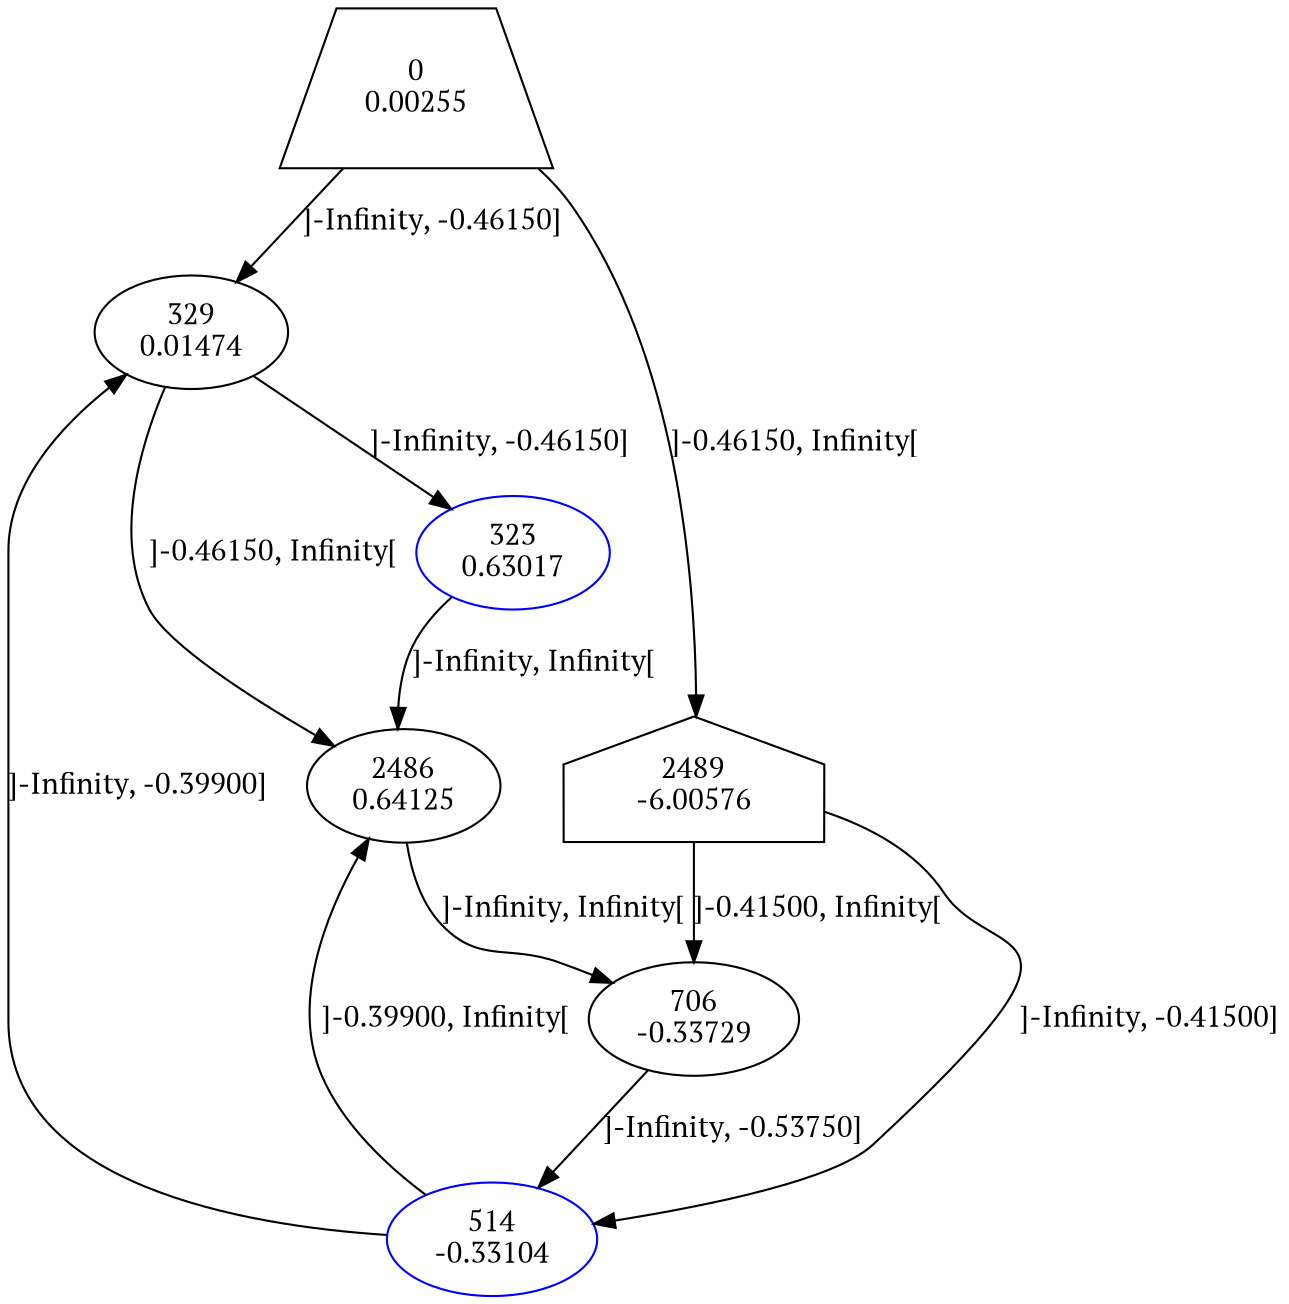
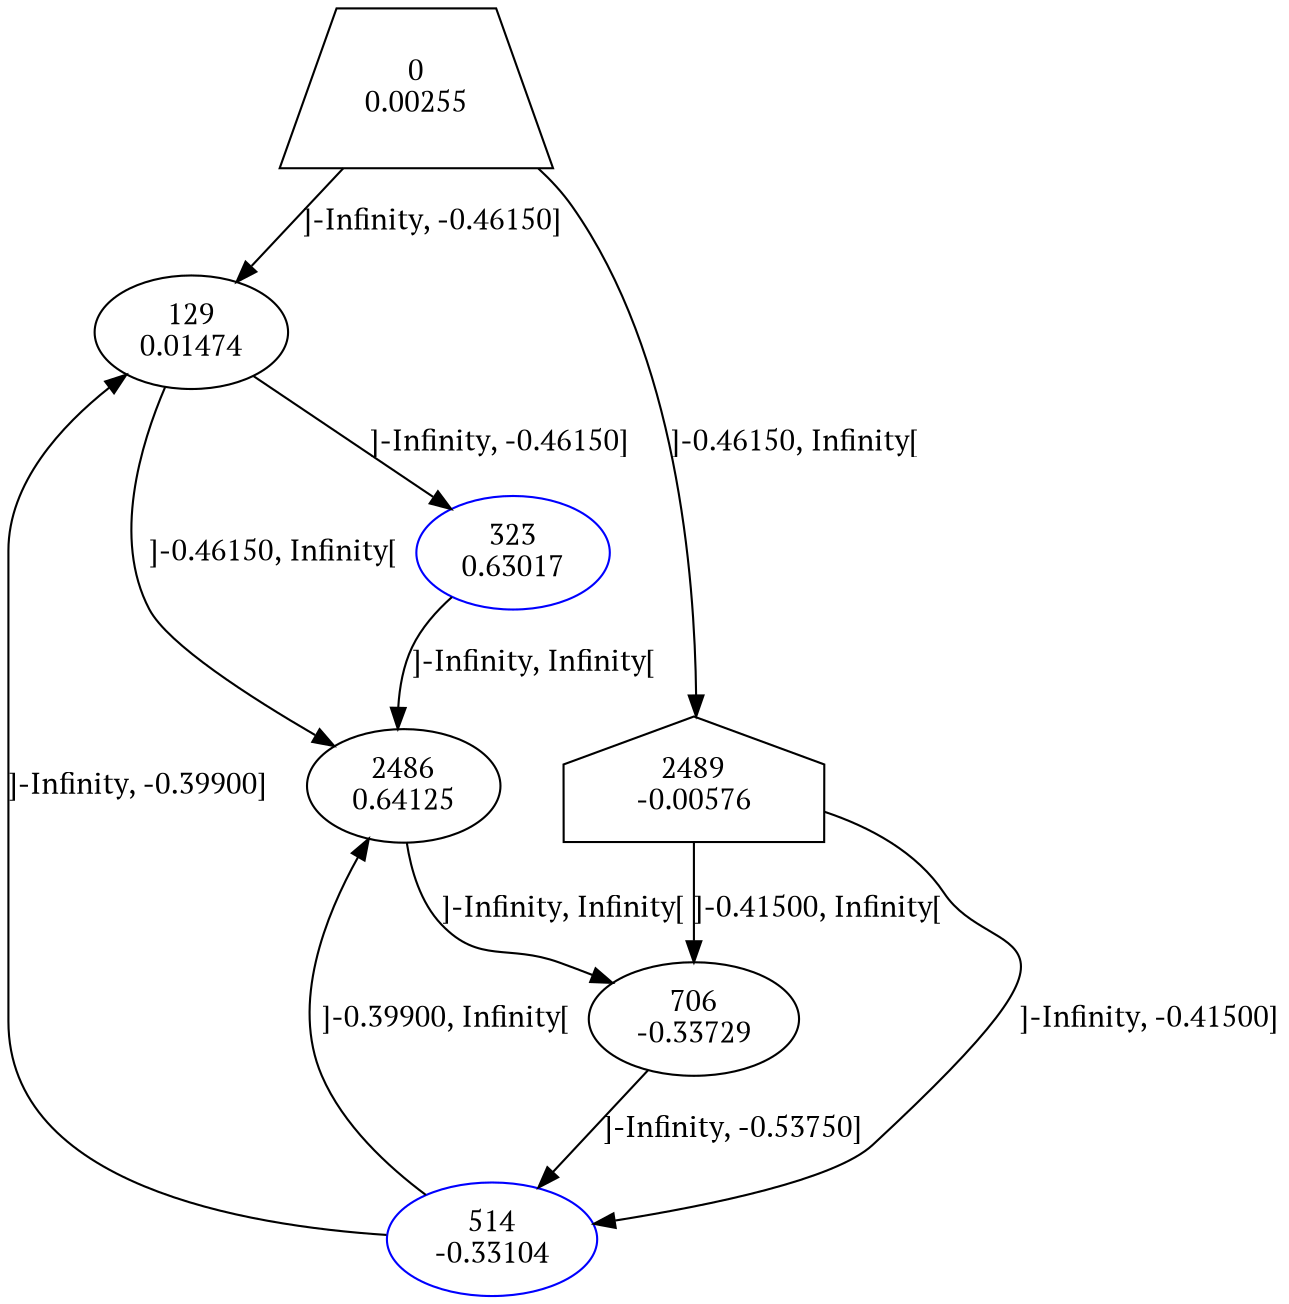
node "329 0.01474": label "329 0.01474" -> "129 0.01474"
node "2489 -6.00576": label "2489 -6.00576" -> "2489 -0.00576"
